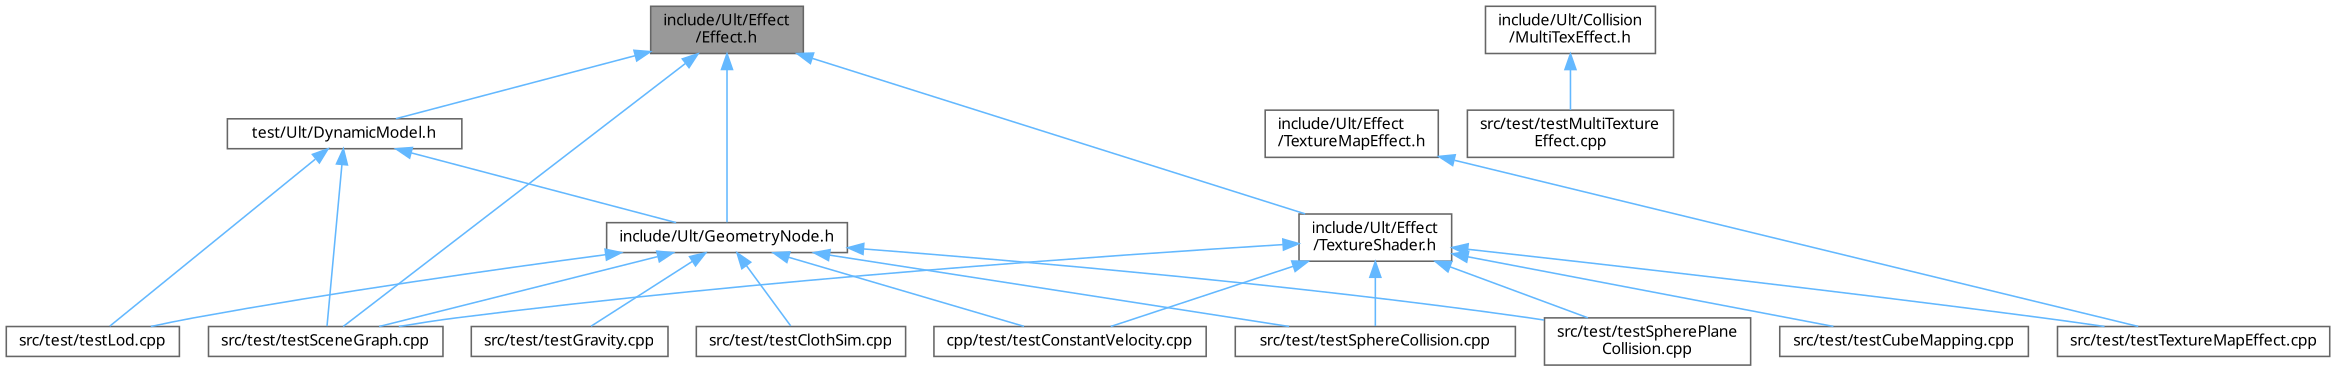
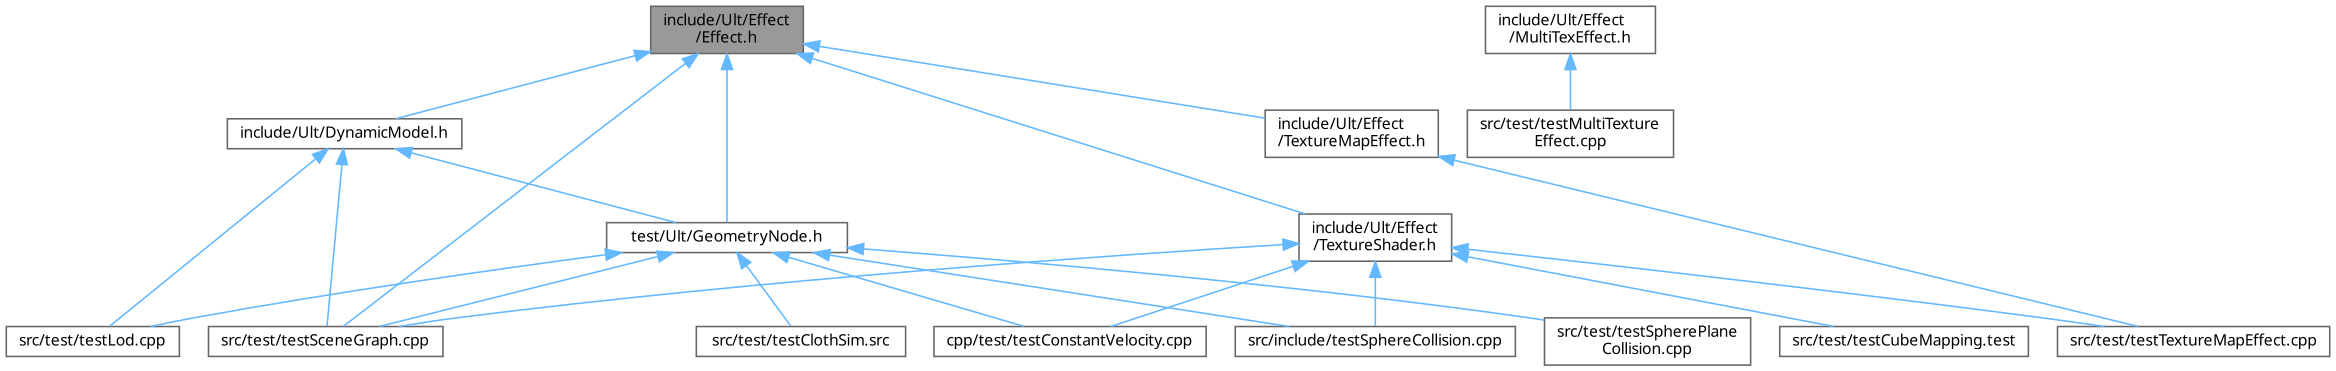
node "include/Ult/Collision /MultiTexEffect.h": label "include/Ult/Collision /MultiTexEffect.h" -> "include/Ult/Effect /MultiTexEffect.h"
edge "include/Ult/Effect /TextureMapEffect.h" -> "include/Ult/Effect /Effect.h": added
node "test/Ult/DynamicModel.h": label "test/Ult/DynamicModel.h" -> "include/Ult/DynamicModel.h"
node "include/Ult/GeometryNode.h": label "include/Ult/GeometryNode.h" -> "test/Ult/GeometryNode.h"
edge "src/test/testSpherePlane Collision.cpp" -> "include/Ult/Effect /TextureShader.h": removed
node "src/test/testGravity.cpp": removed
node "src/test/testClothSim.cpp": label "src/test/testClothSim.cpp" -> "src/test/testClothSim.src"
node "src/test/testSphereCollision.cpp": label "src/test/testSphereCollision.cpp" -> "src/include/testSphereCollision.cpp"
node "src/test/testCubeMapping.cpp": label "src/test/testCubeMapping.cpp" -> "src/test/testCubeMapping.test"
